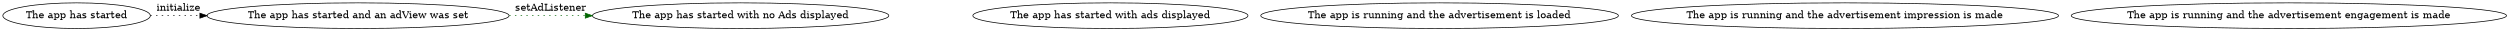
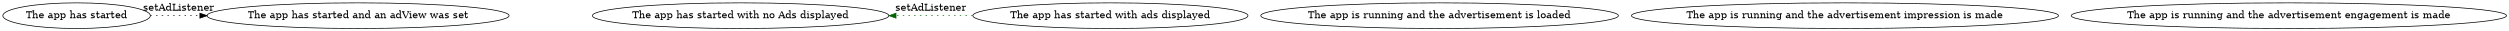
edge "The app has started" -> "The app has started and an adView was set": label "initialize" -> "setAdListener"
edge "The app has started and an adView was set" -> "The app has started with no Ads displayed": now "The app has started with ads displayed" -> "The app has started with no Ads displayed"
